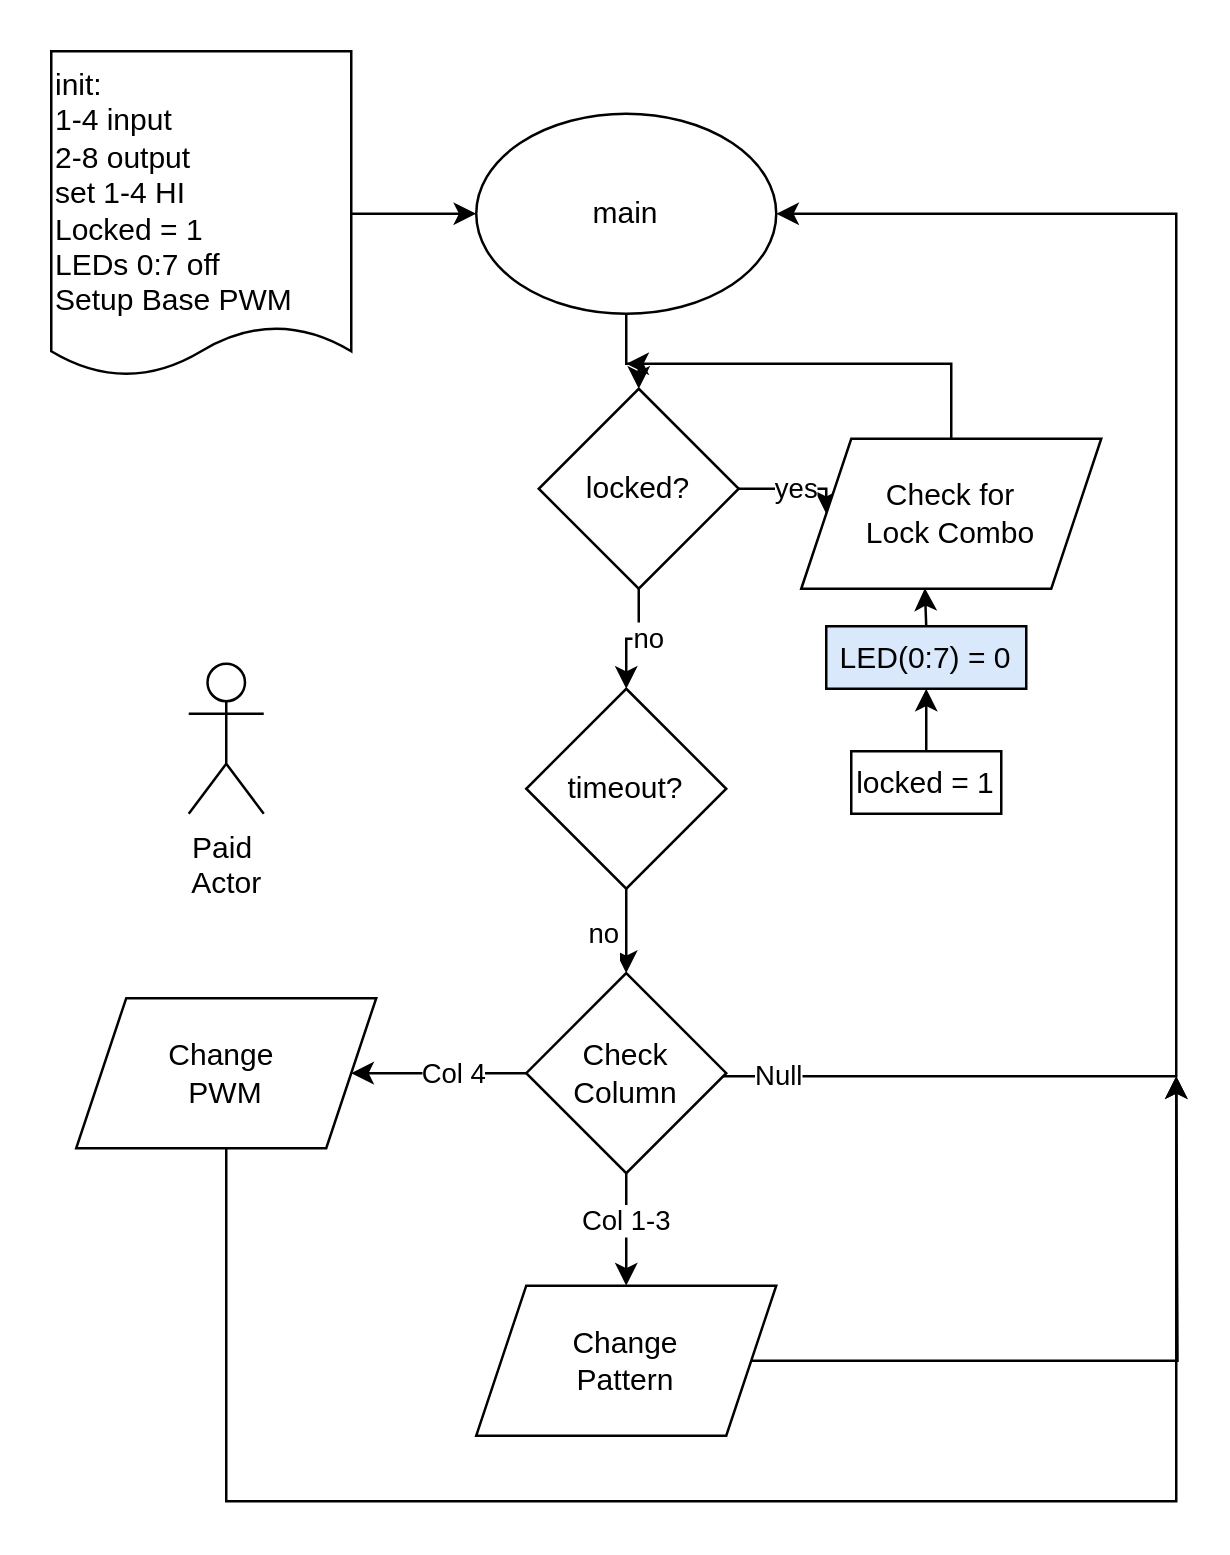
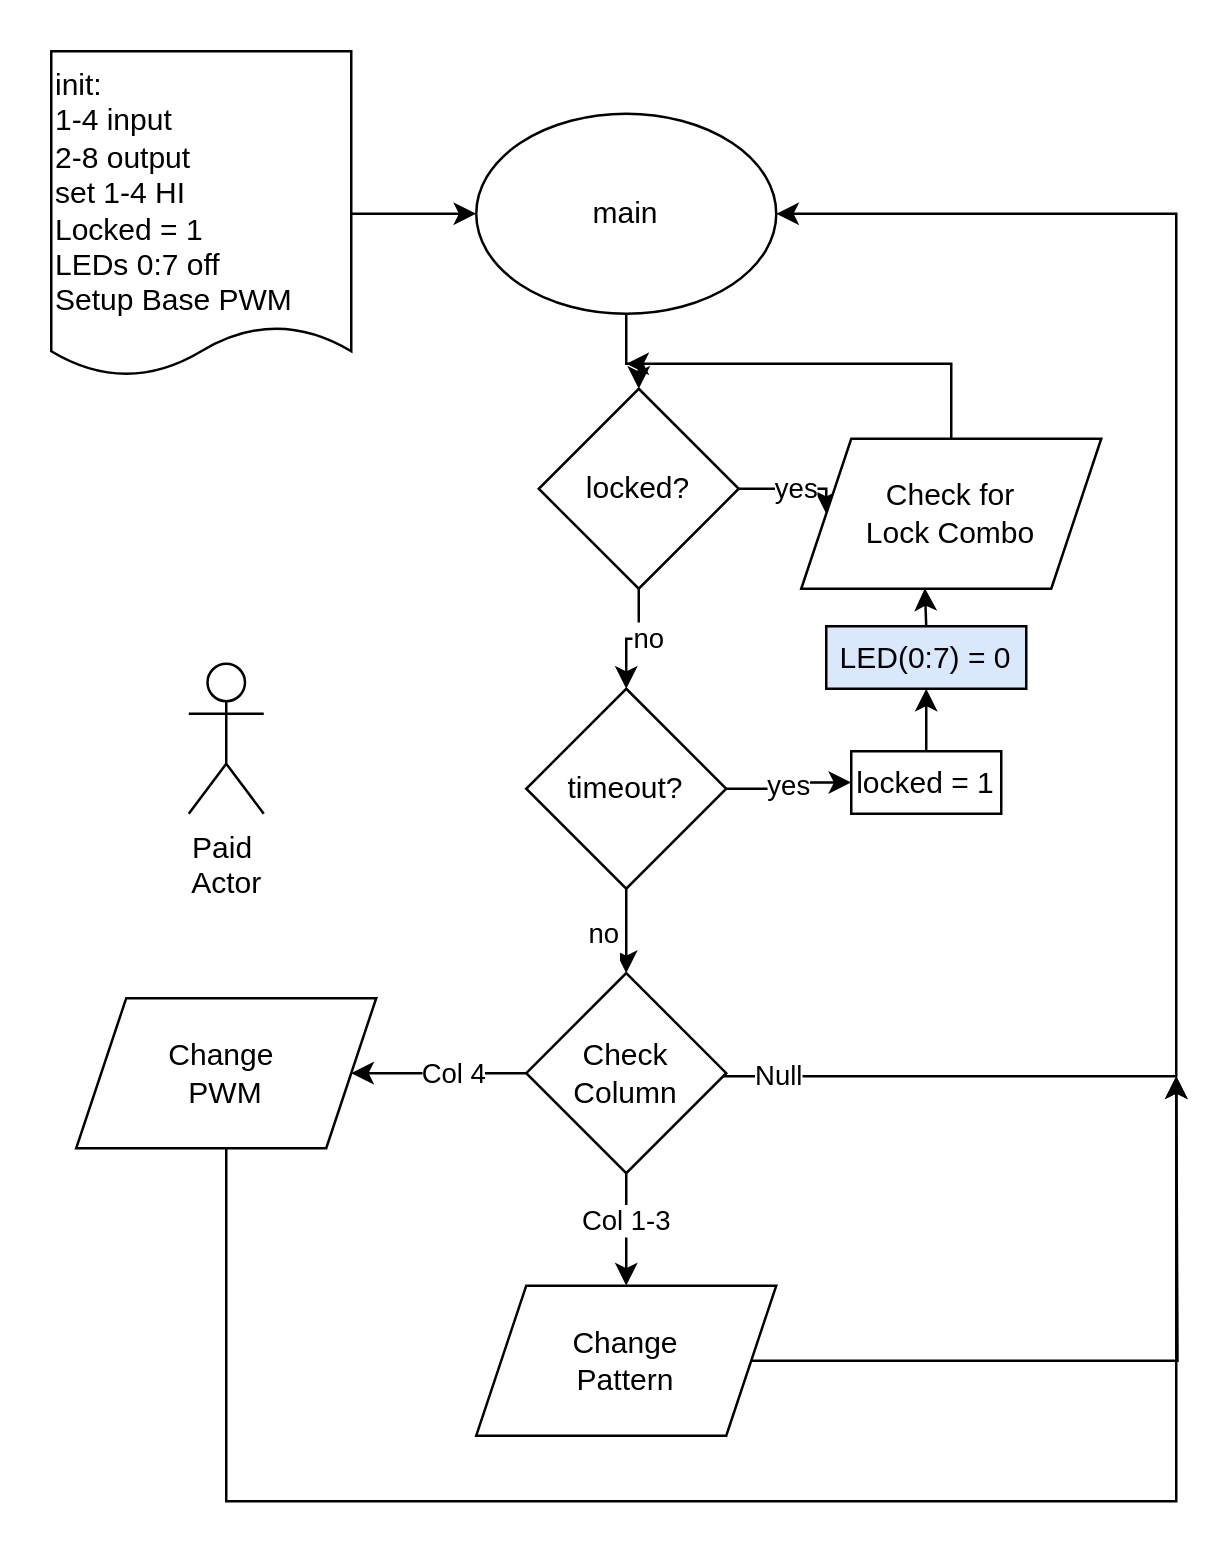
edge "timeout?" -> "locked = 1": added, label "yes"
